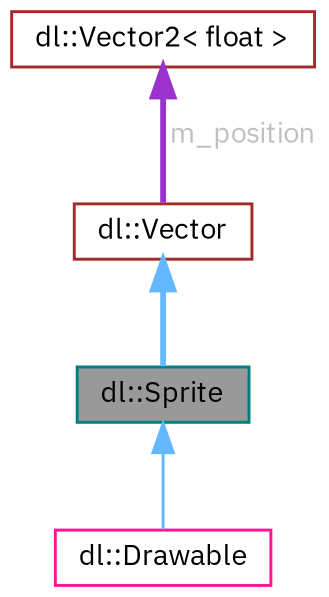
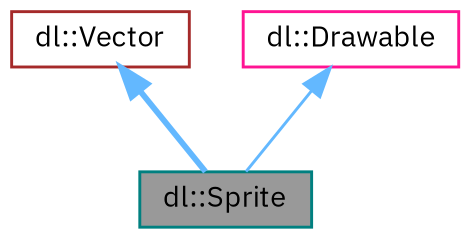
node "dl::Vector2< float >": removed
edge "dl::Drawable" -> "dl::Sprite": reversed
